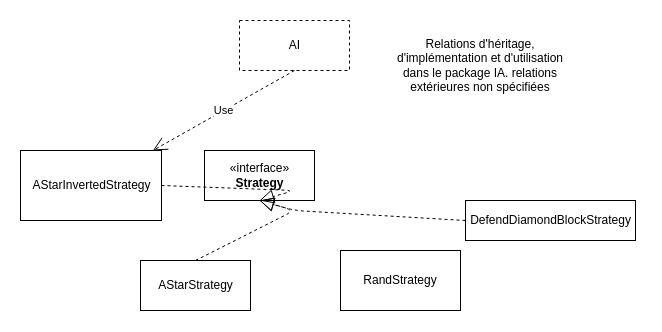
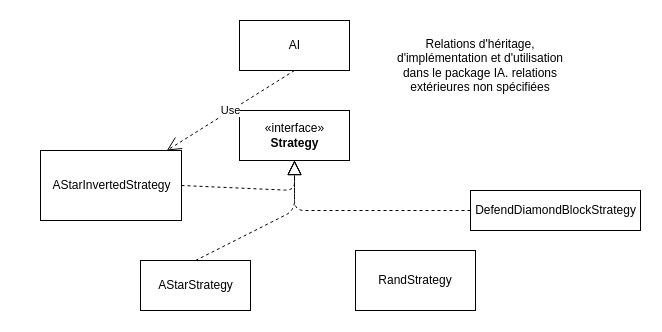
node "AI": style dashed -> solid
node "«interface» Strategy": moved (260, 176) -> (295, 136)
node "AStarInvertedStrategy": moved (91, 186) -> (111, 186)
node "DefendDiamondBlockStrategy": moved (551, 221) -> (556, 211)
node "RandStrategy": moved (401, 281) -> (416, 281)
